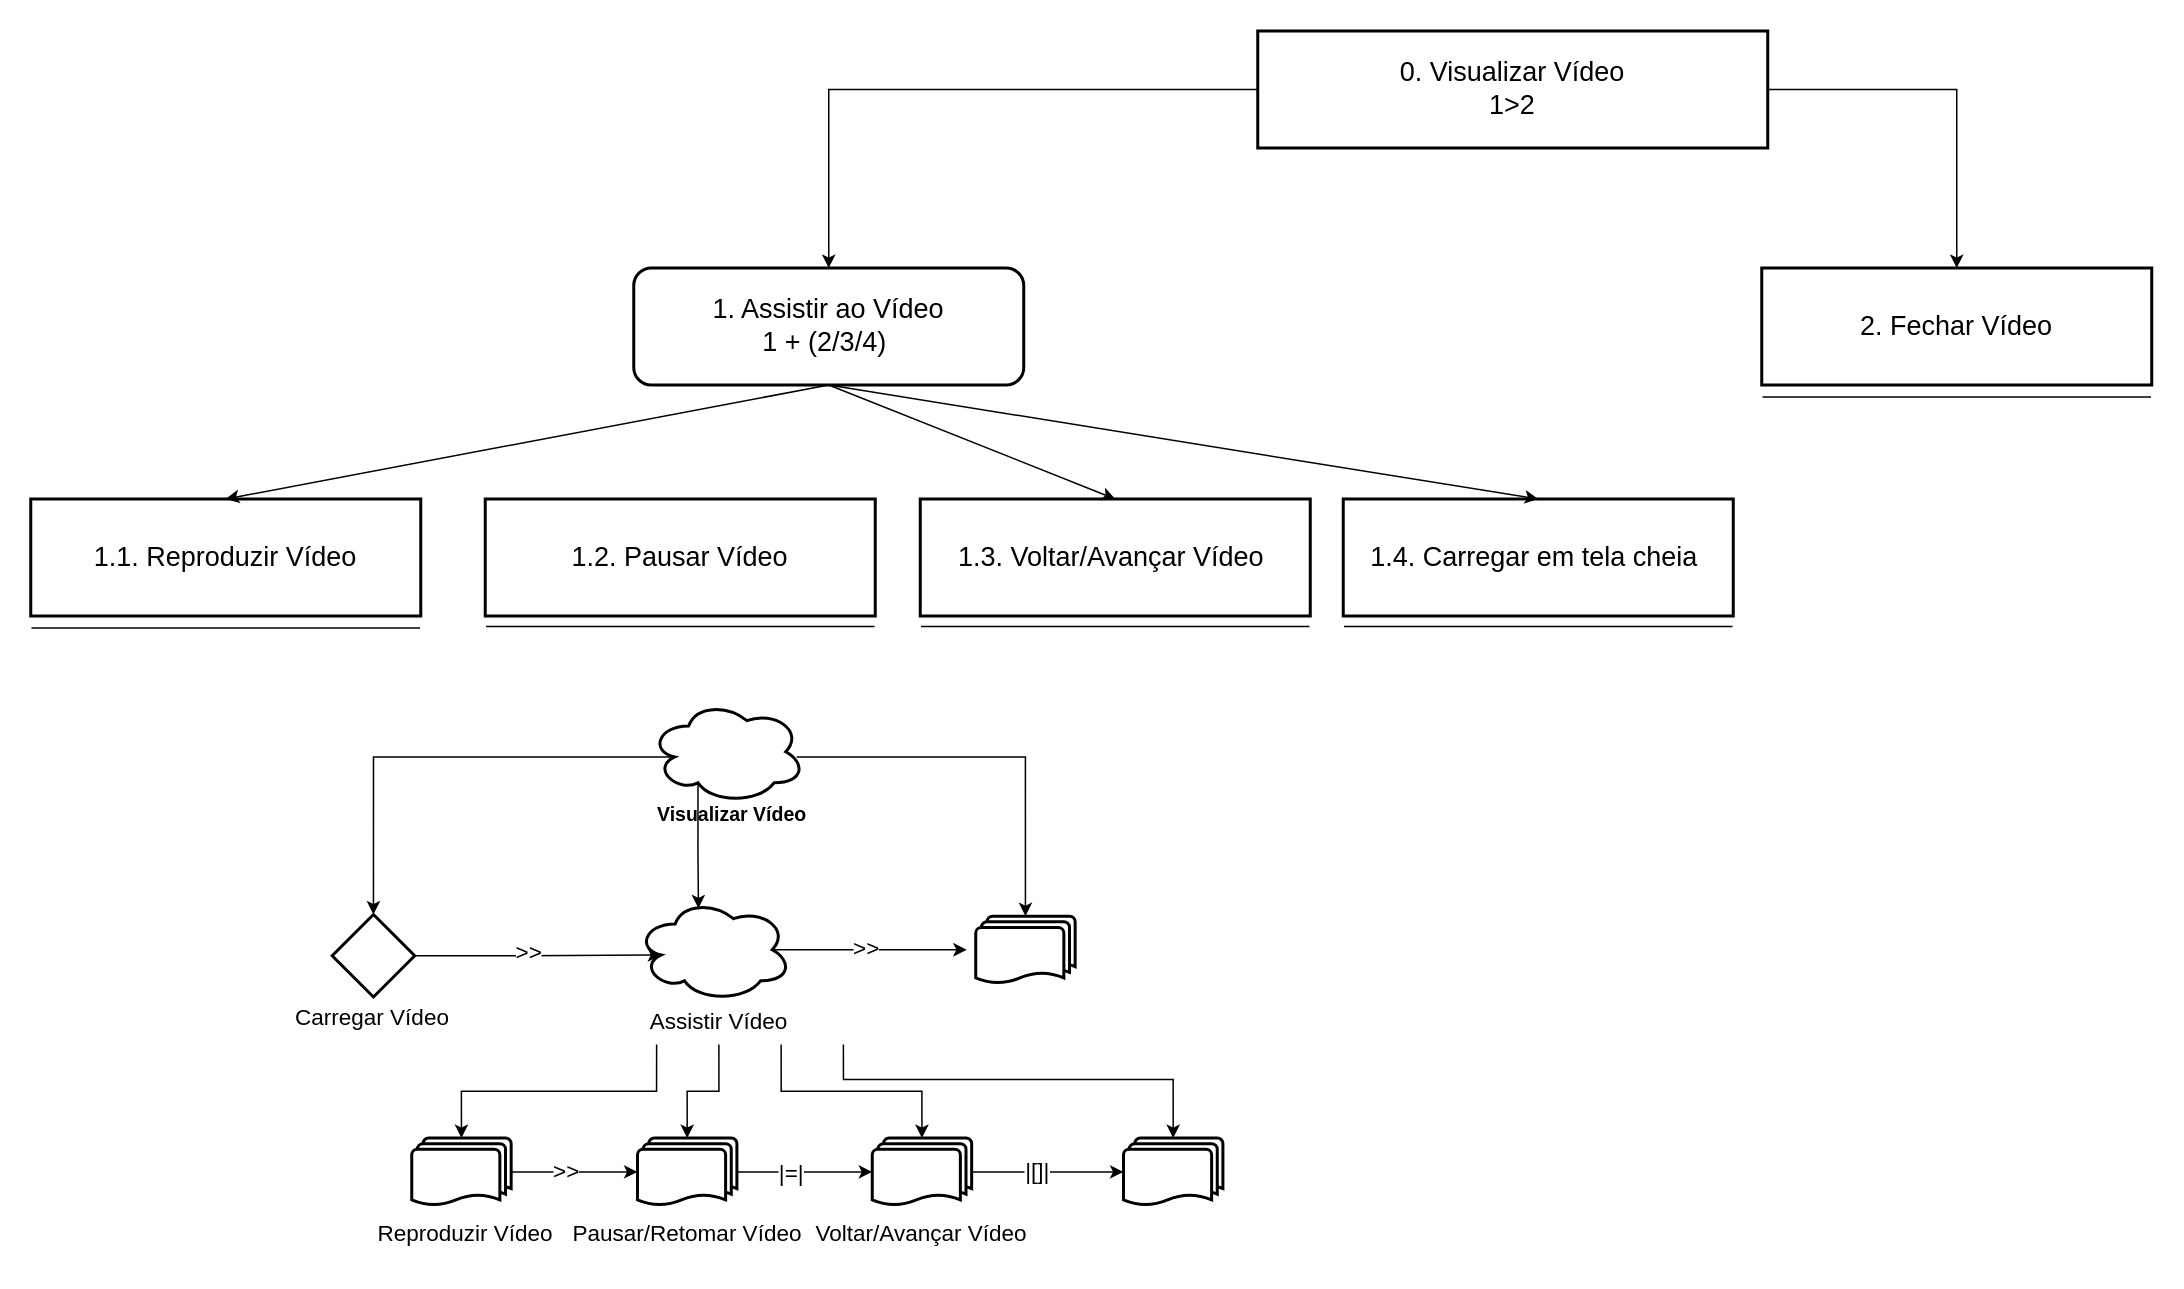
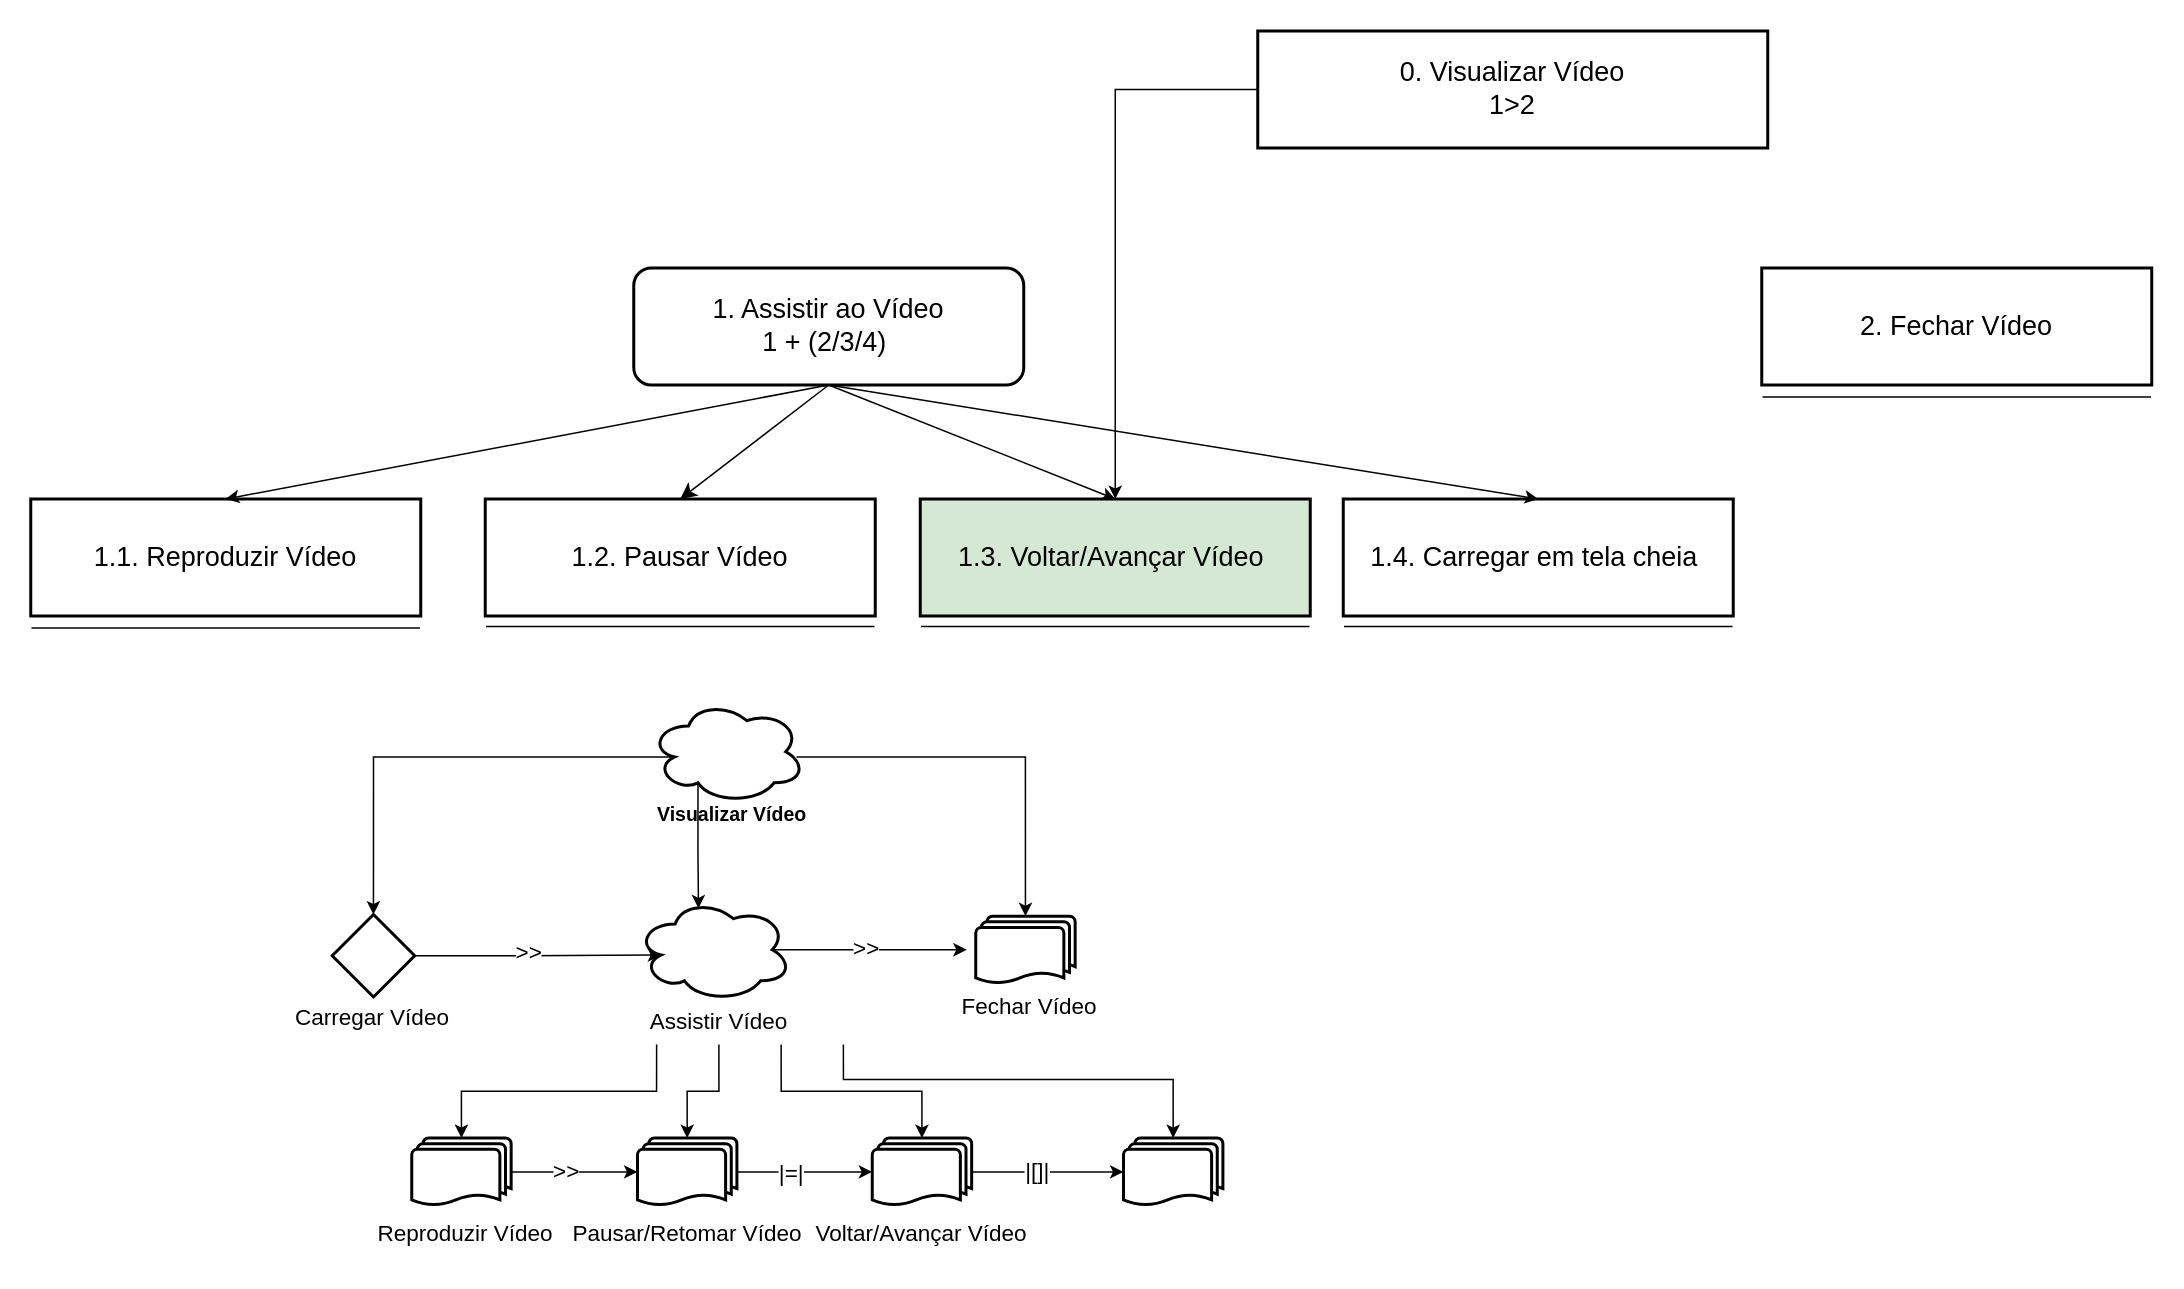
edge "0. Visualizar Vídeo 1>2" -> "1. Assistir ao Vídeo 1 + (2/3/4)": now "0. Visualizar Vídeo 1>2" -> "1.3. Voltar/Avançar Vídeo"
edge "0. Visualizar Vídeo 1>2" -> "2. Fechar Vídeo": removed
edge "1. Assistir ao Vídeo 1 + (2/3/4)" -> "1.2. Pausar Vídeo": added
node "1.3. Voltar/Avançar Vídeo": fillcolor #ffffff -> #d5e8d4
node "Fechar Vídeo": added
